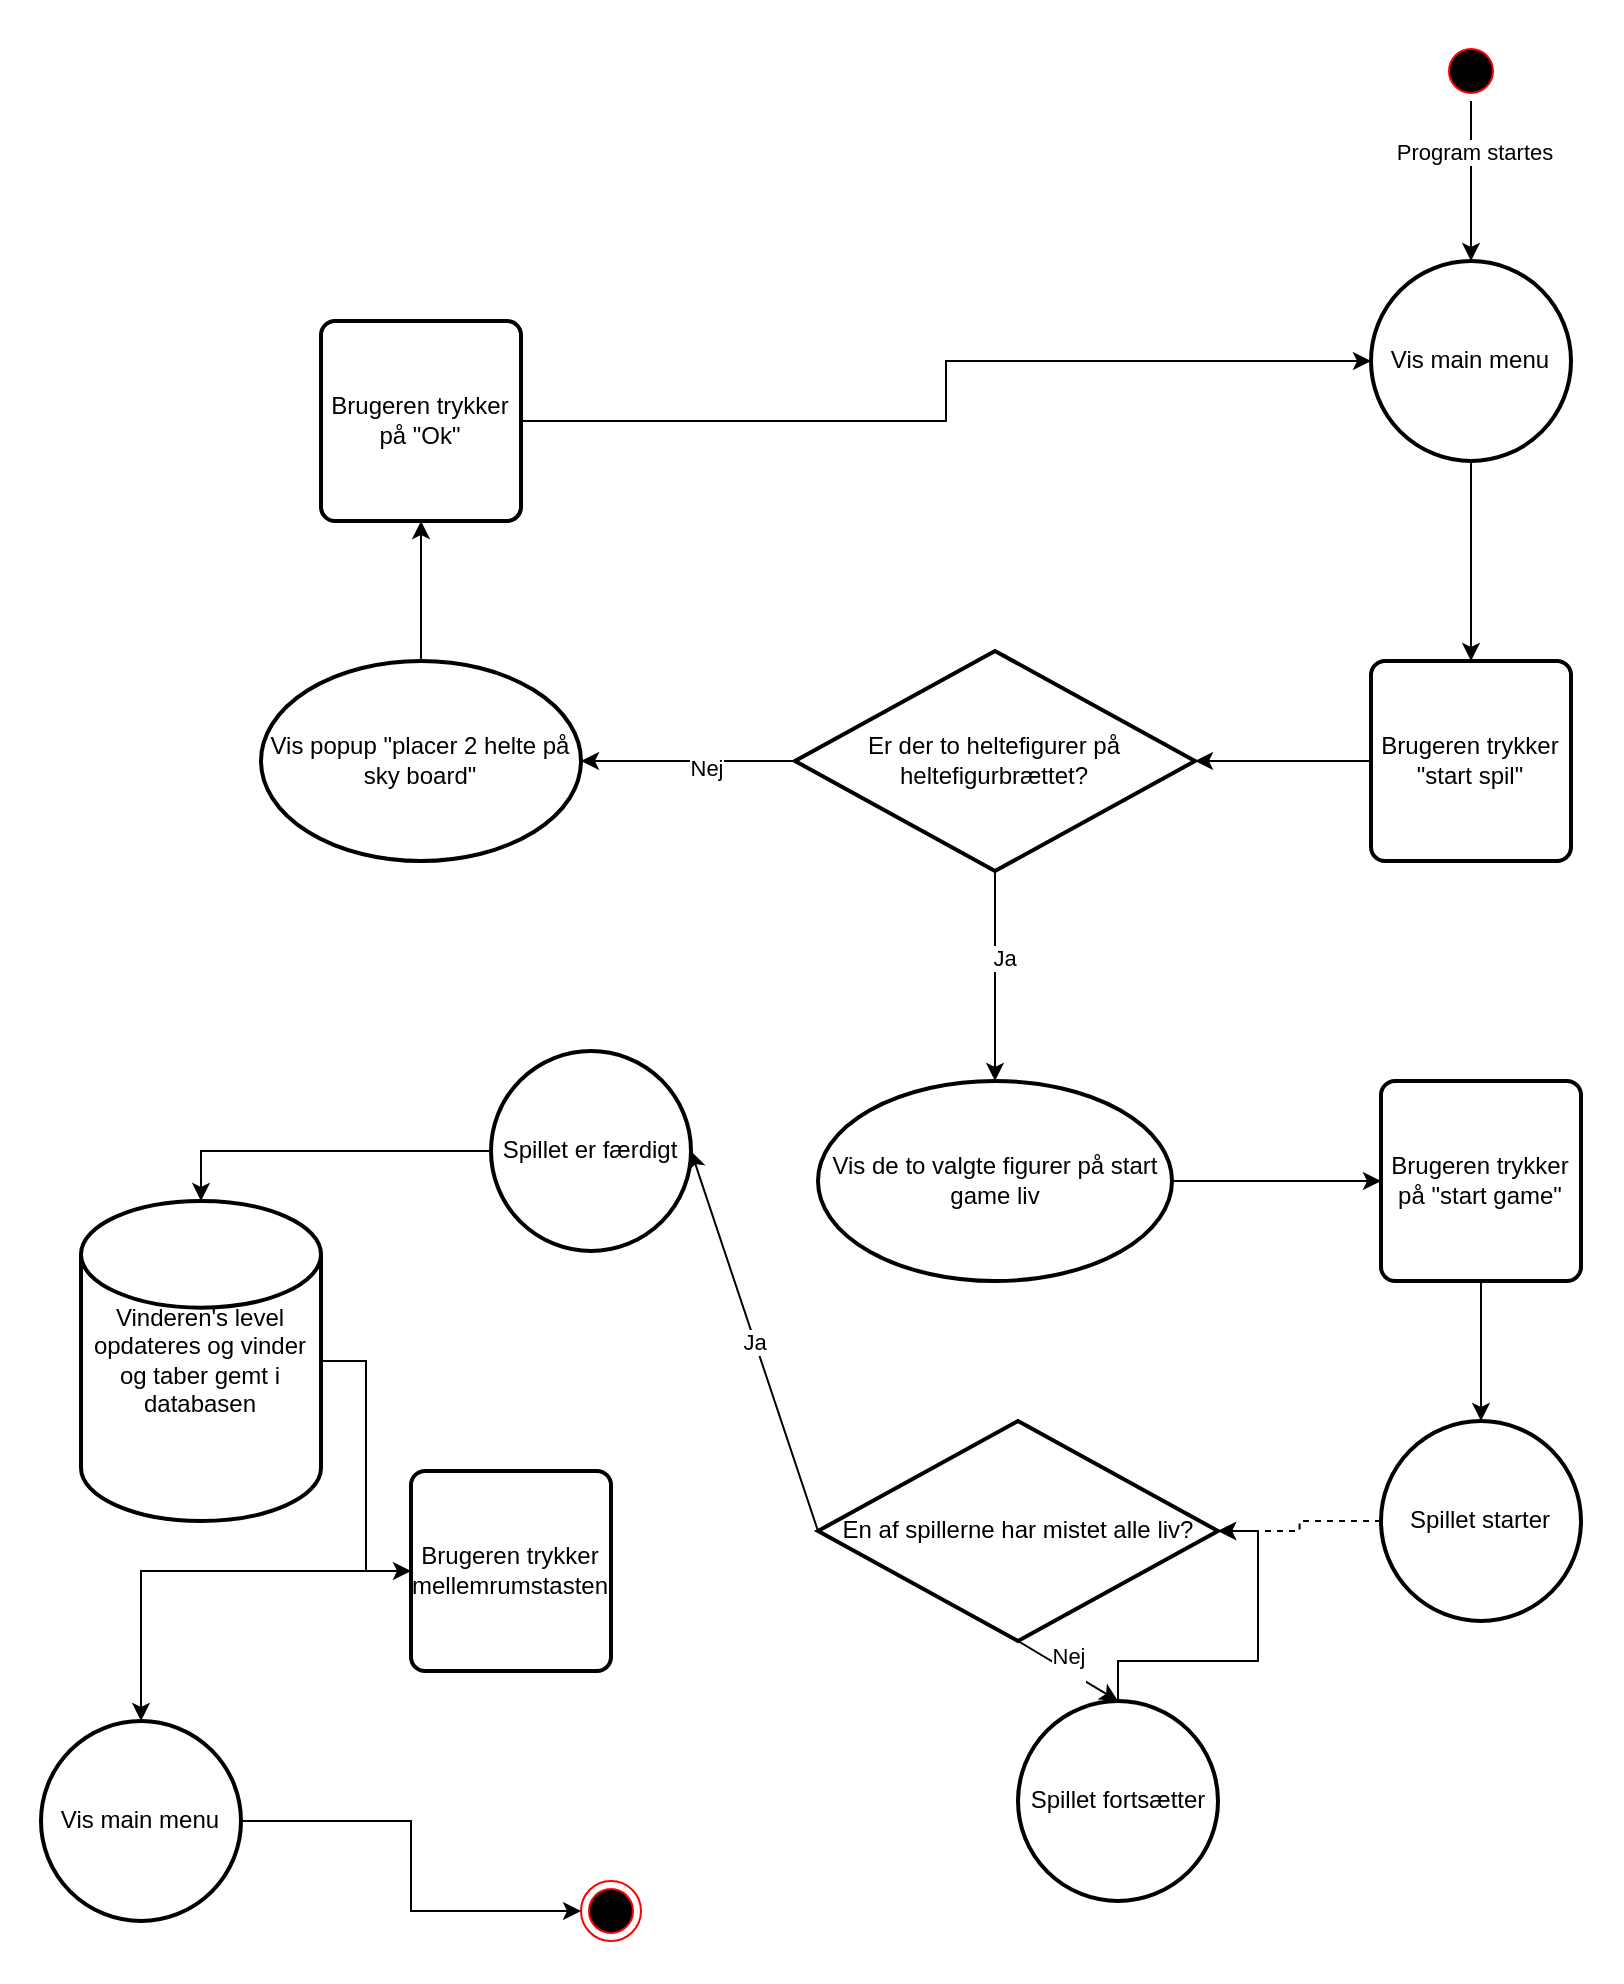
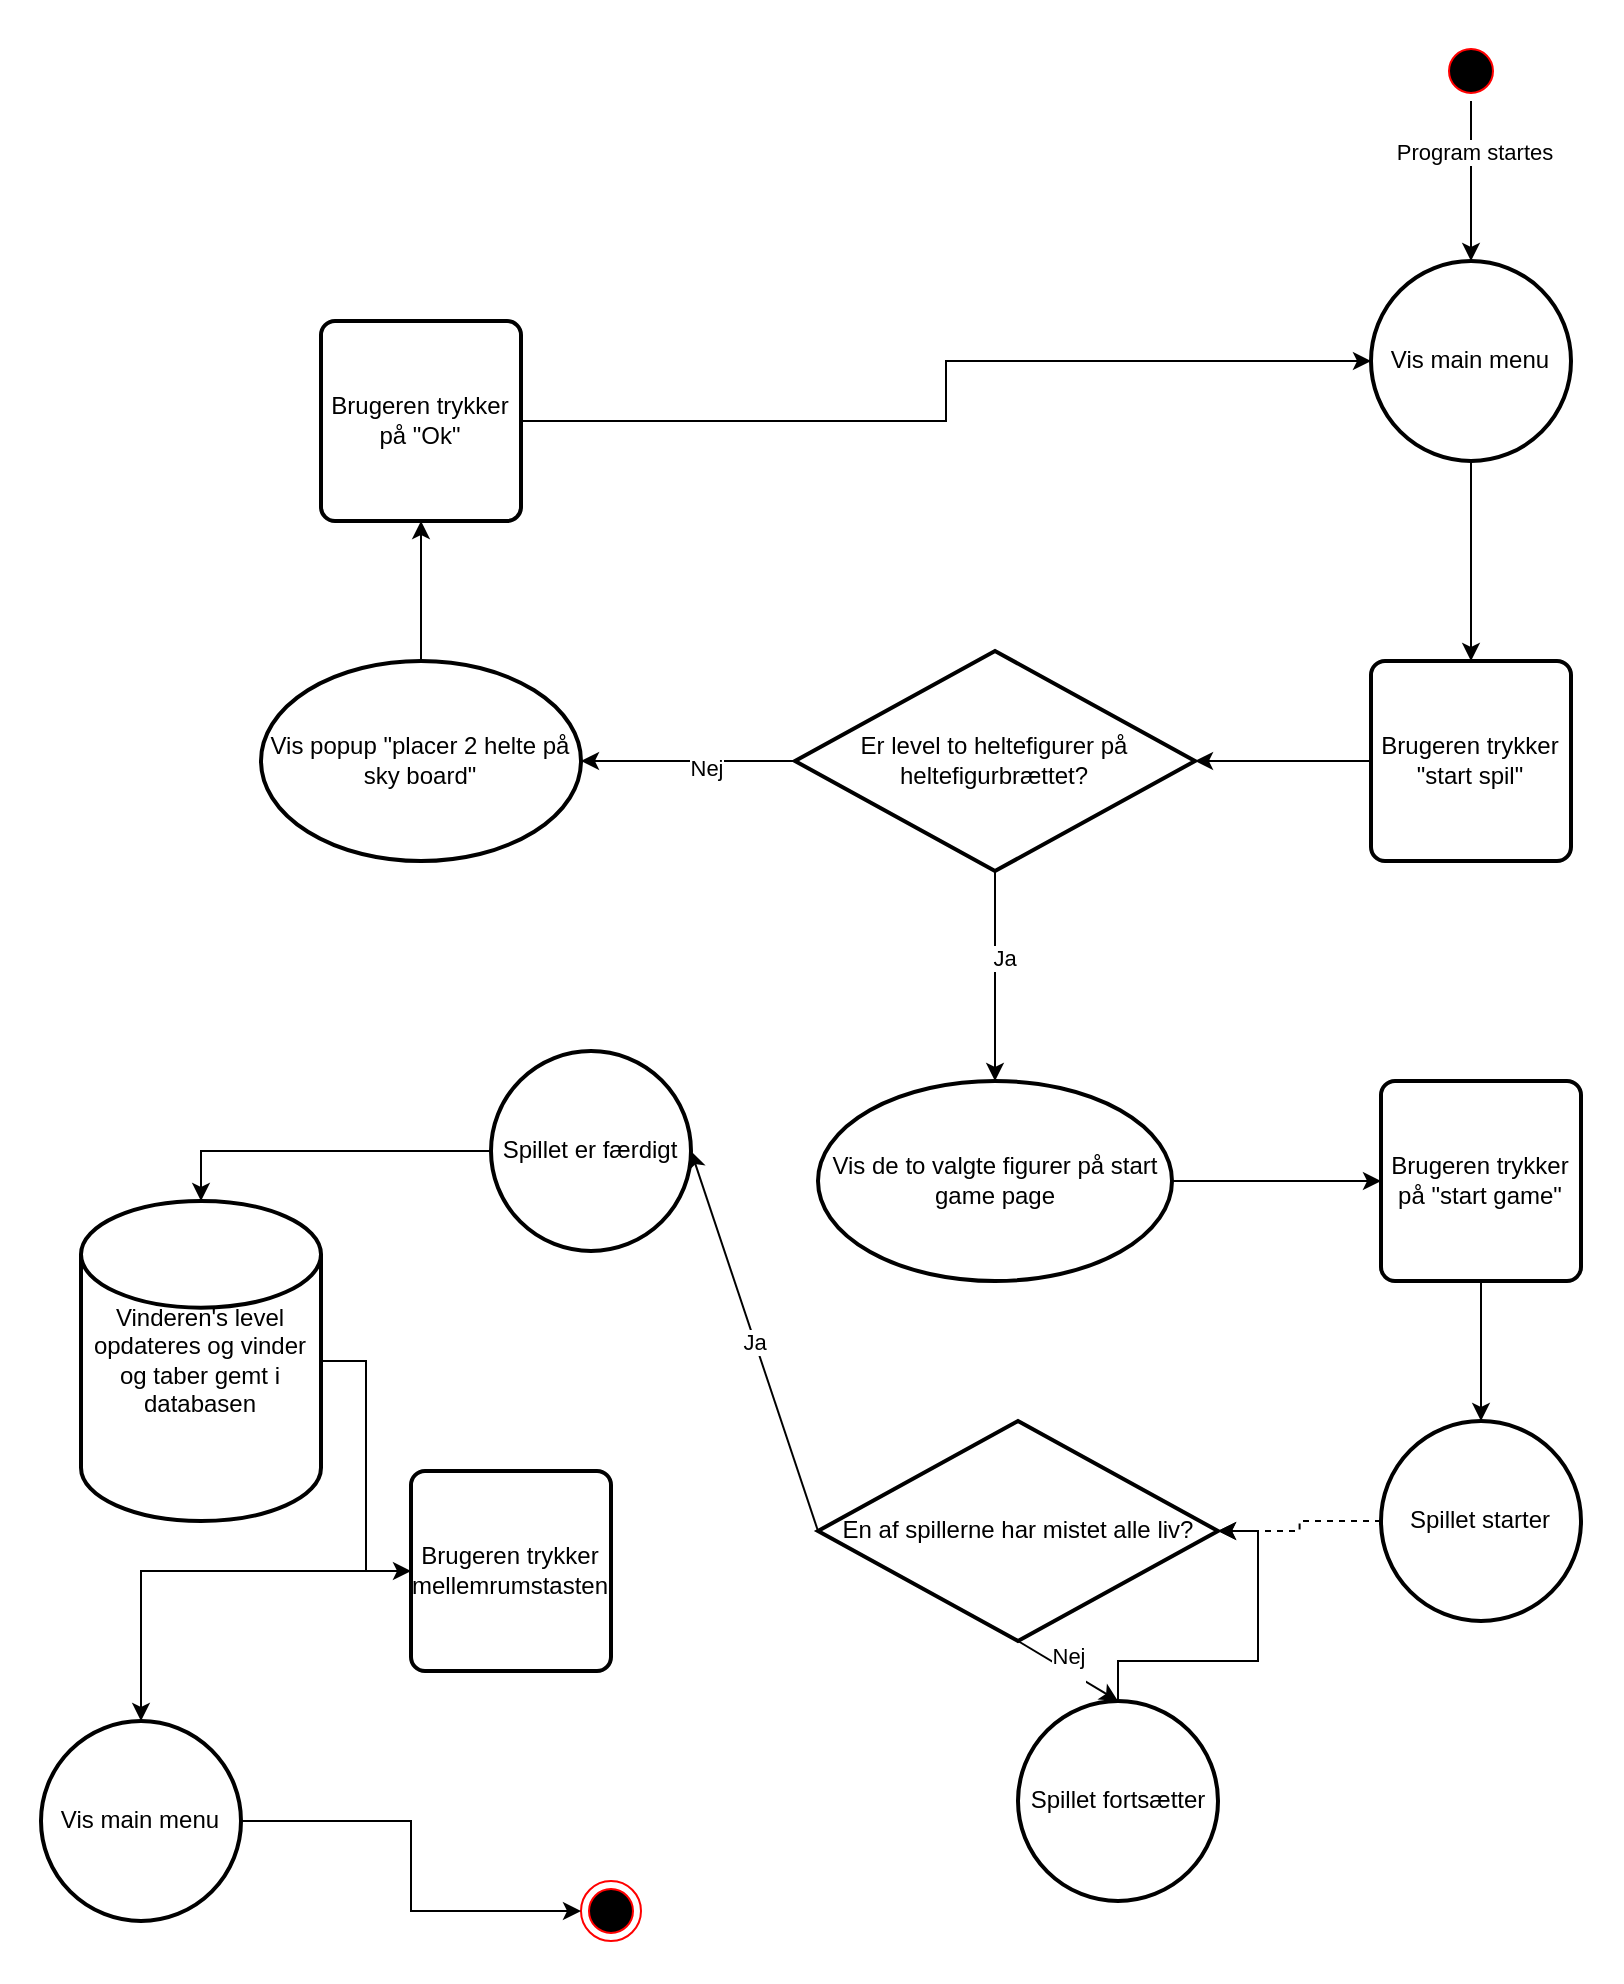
node "Er der to heltefigurer på heltefigurbrættet?": label "Er der to heltefigurer på heltefigurbrættet?" -> "Er level to heltefigurer på heltefigurbrættet?"
node "Vis de to valgte figurer på start game liv": label "Vis de to valgte figurer på start game liv" -> "Vis de to valgte figurer på start game page"
